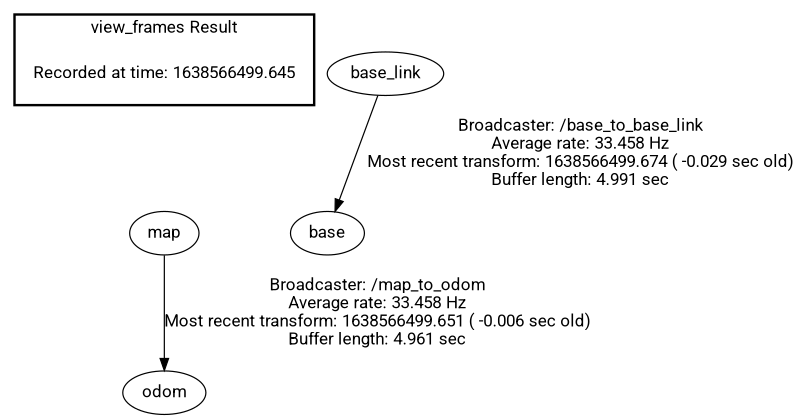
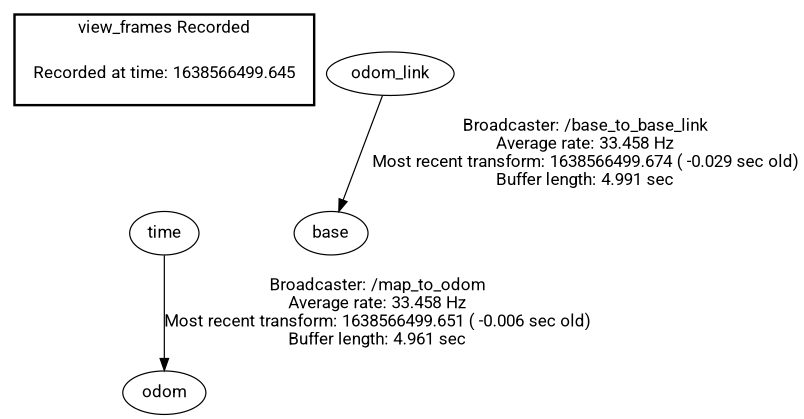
cluster "view_frames Result": label "view_frames Result" -> "view_frames Recorded"
node "base_link": label "base_link" -> "odom_link"
node "map": label "map" -> "time"
